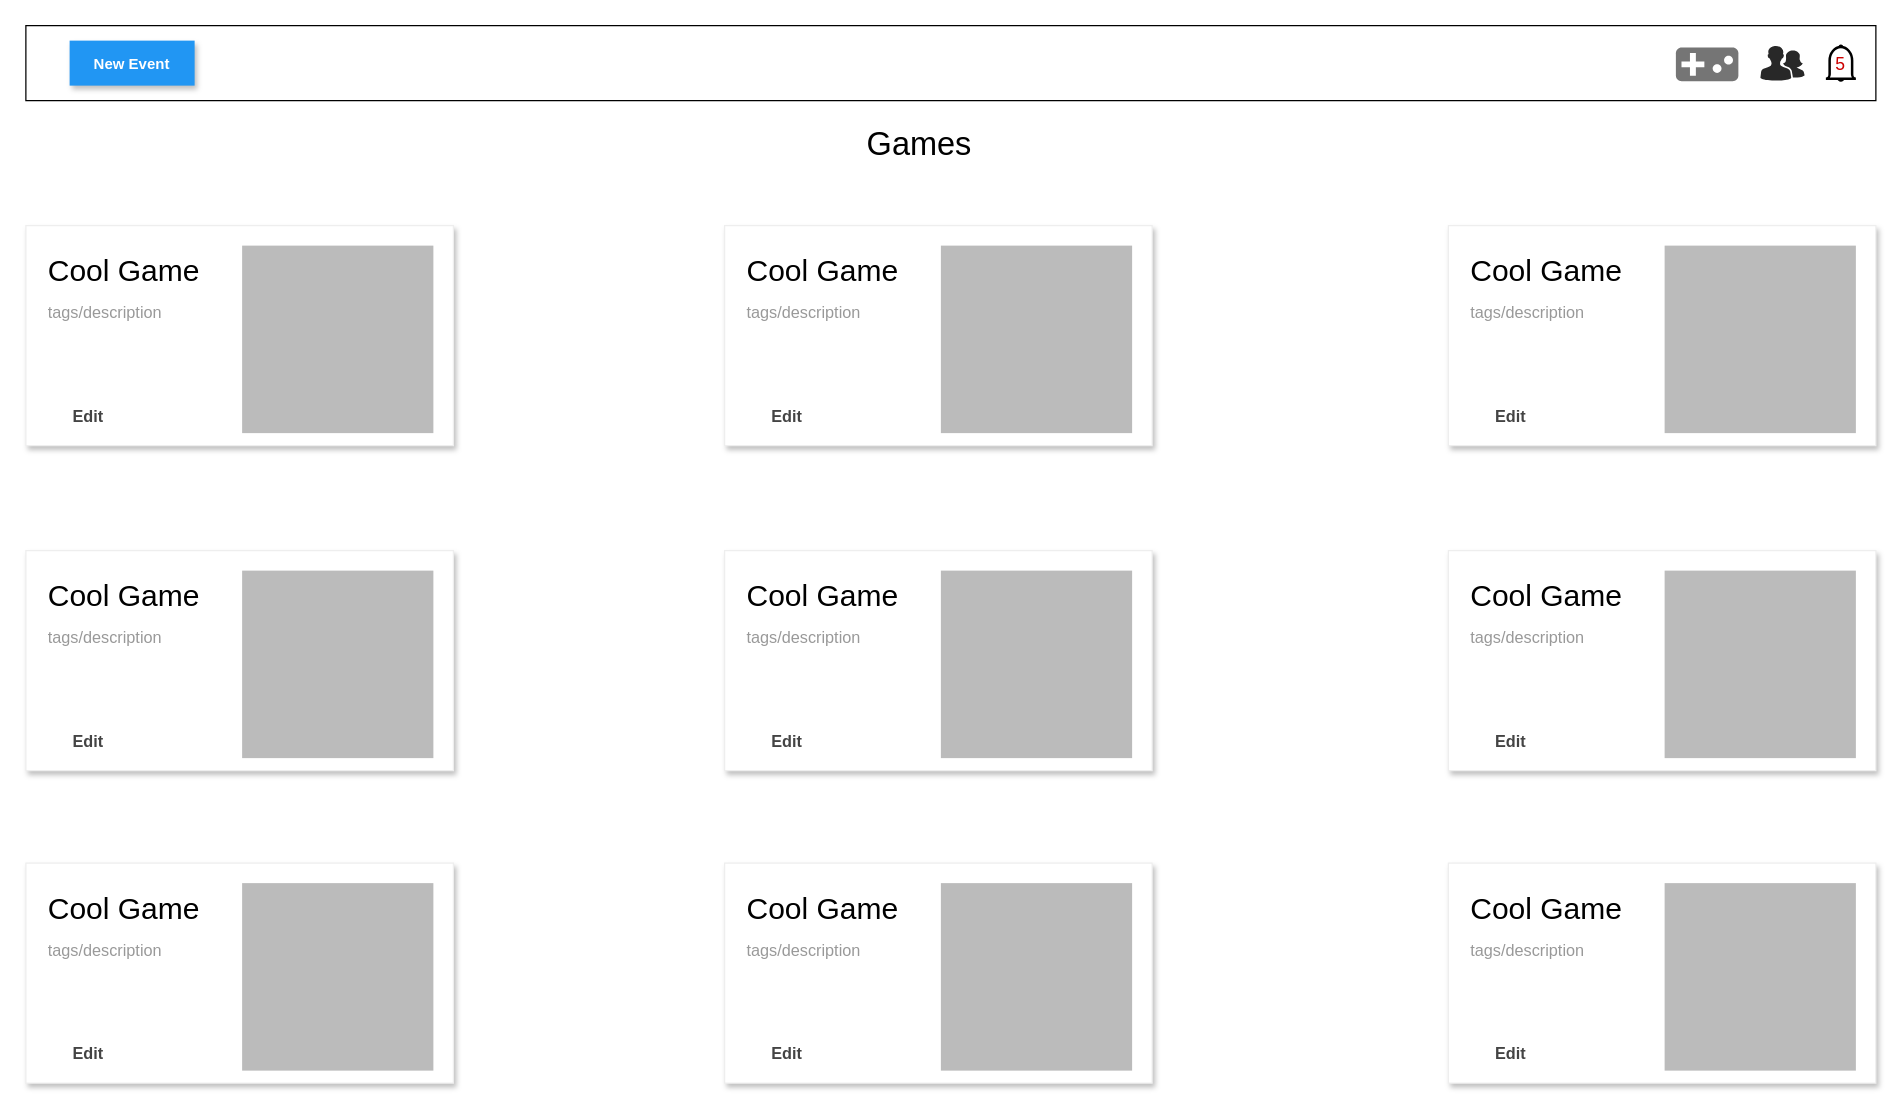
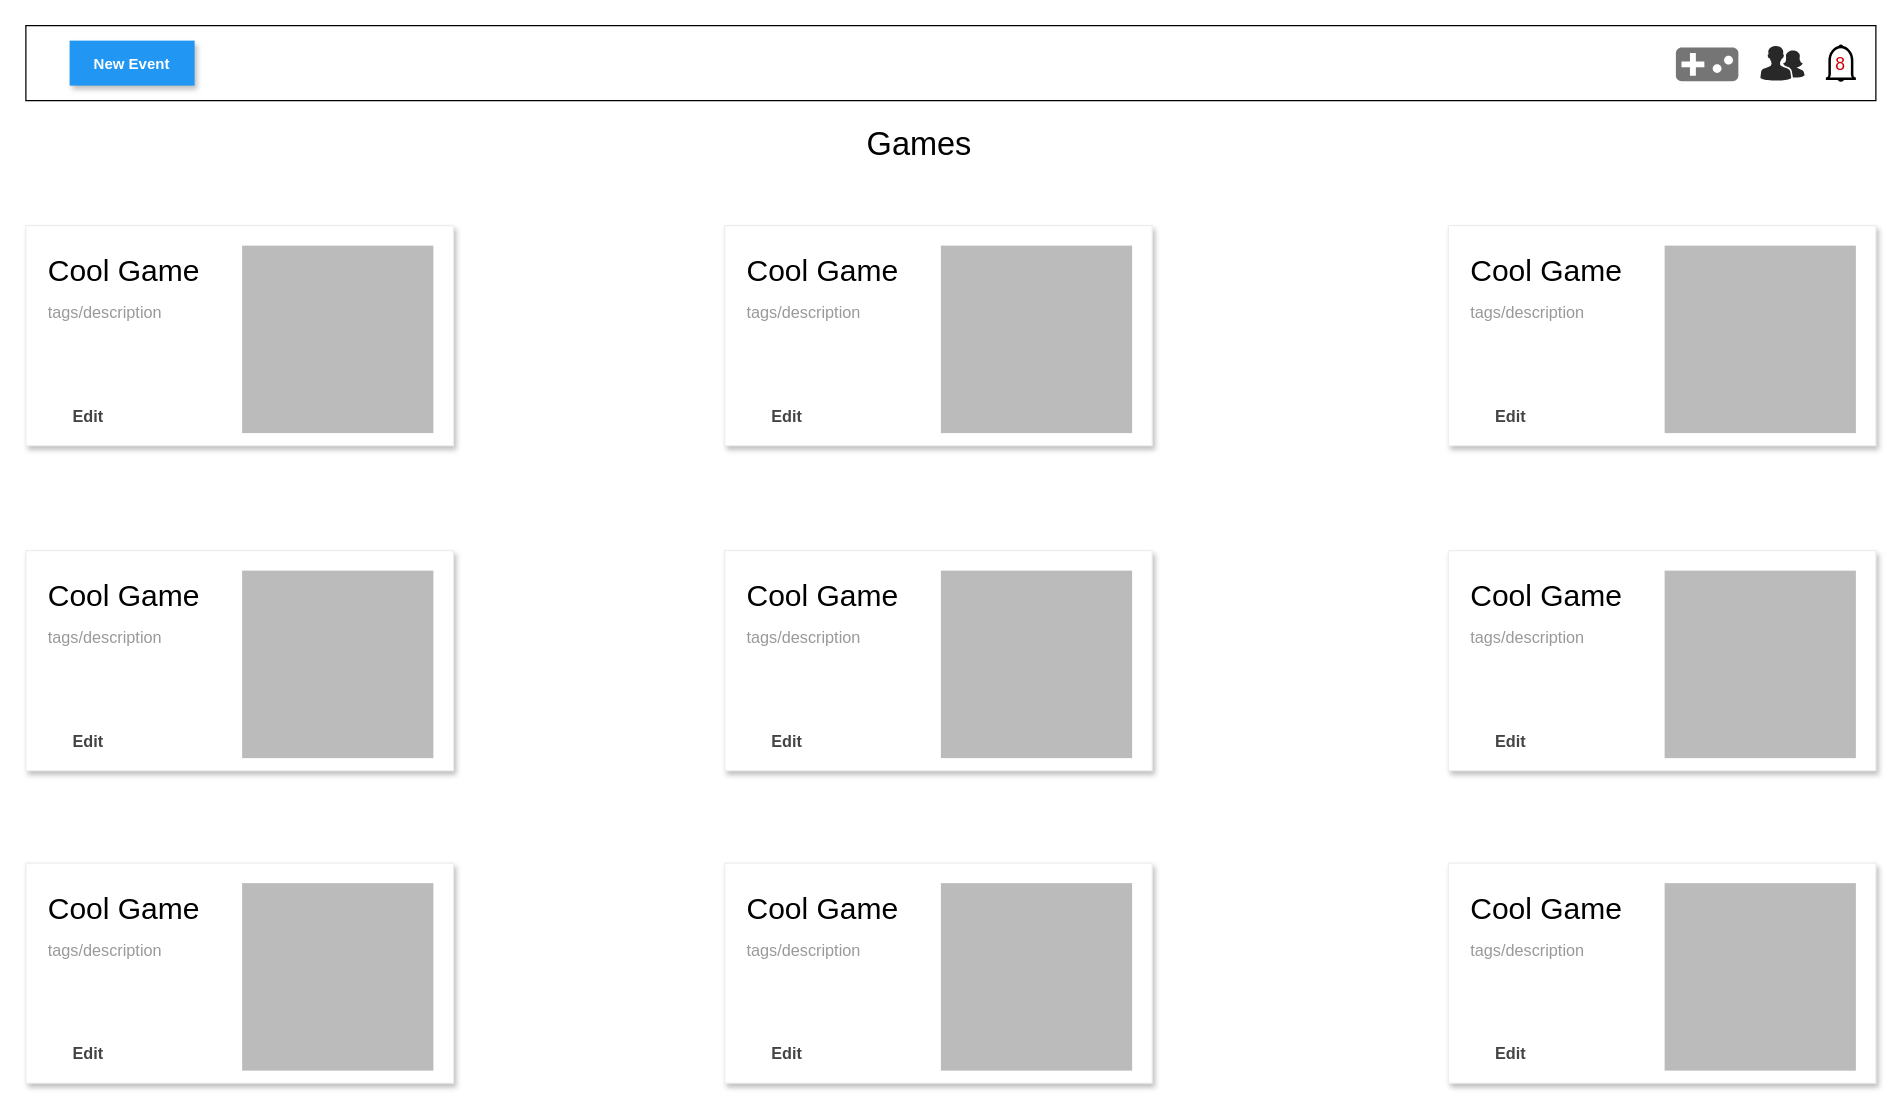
node "5": label "5" -> "8"
